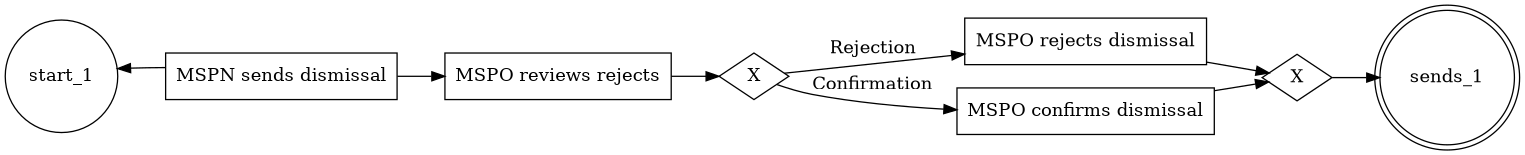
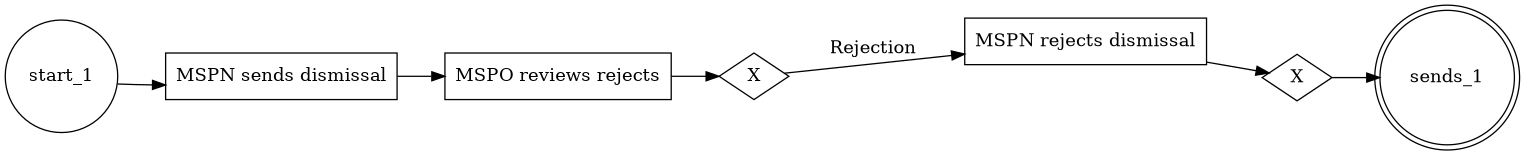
node "MSPO rejects dismissal": label "MSPO rejects dismissal" -> "MSPN rejects dismissal"
edge "MSPN sends dismissal" -> "start_1": reversed
node "MSPO confirms dismissal": removed
